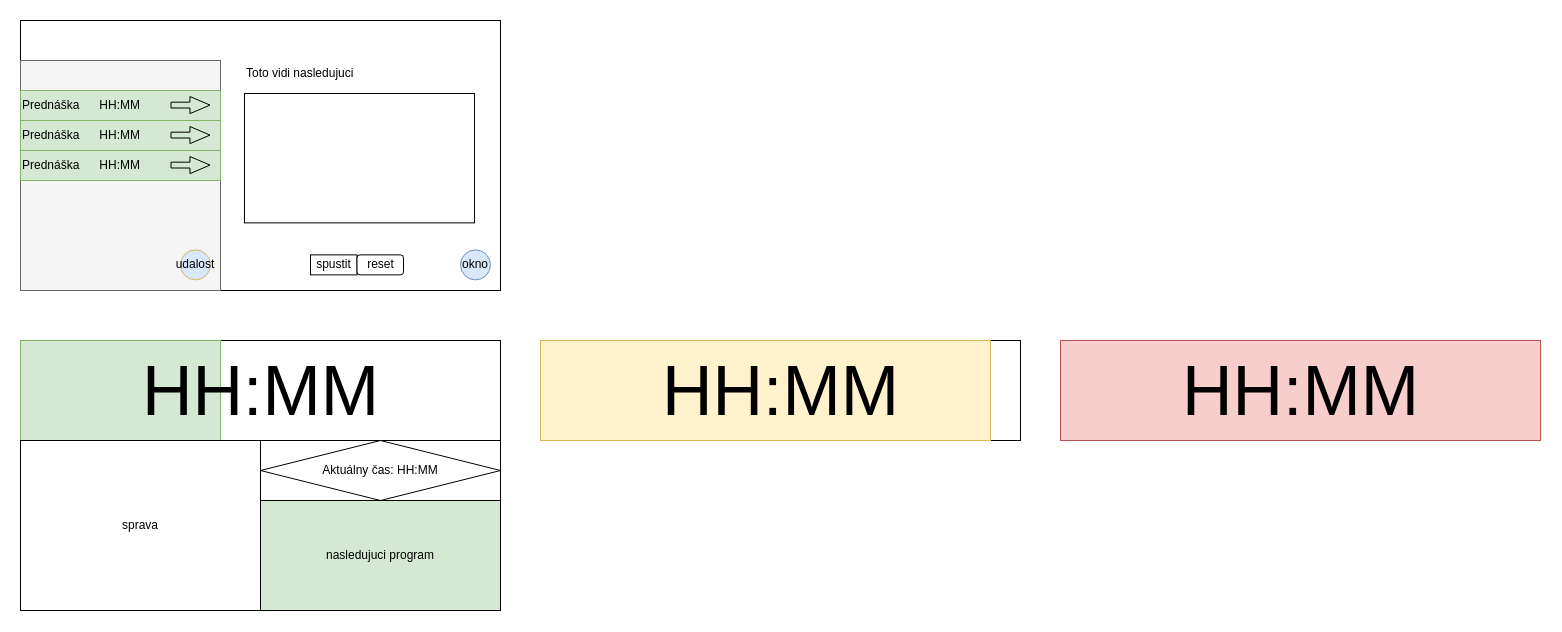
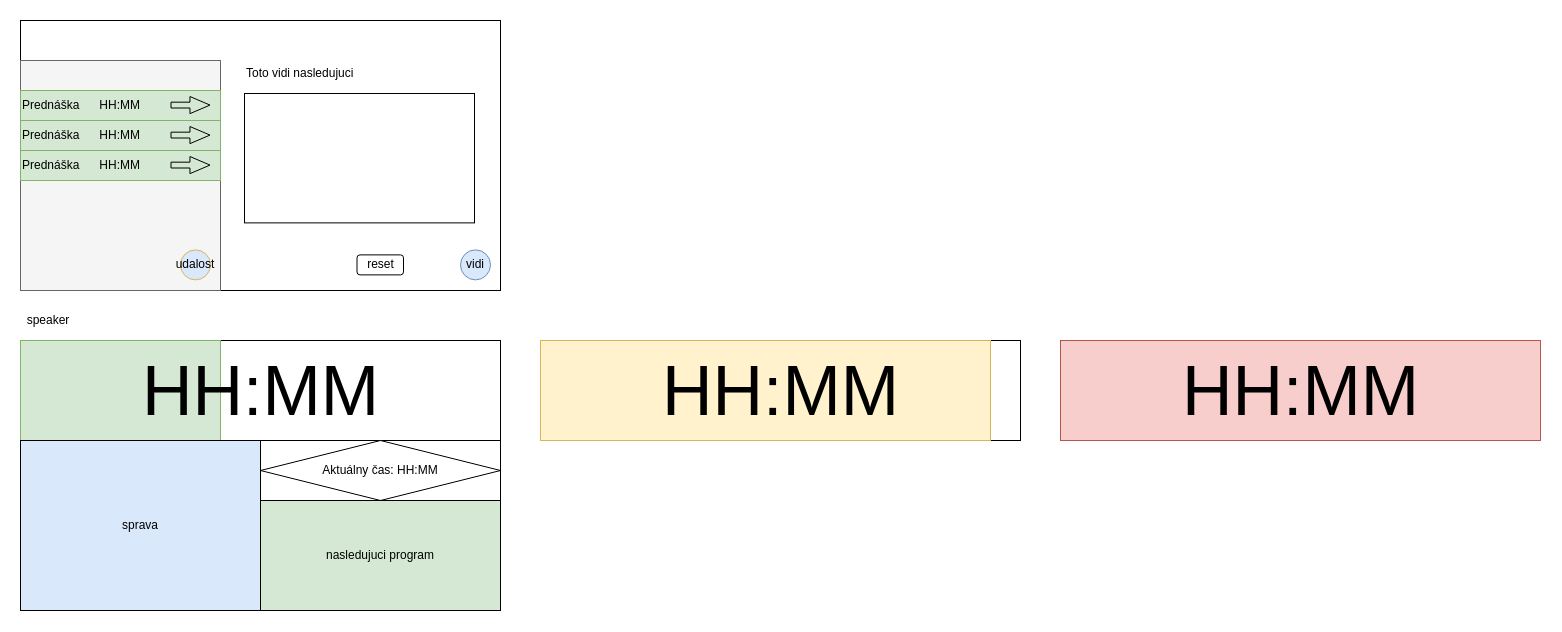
node "spustit": removed
node "okno": label "okno" -> "vidi"
node "speaker": added
node "sprava": fillcolor #ffffff -> #dae8fc
